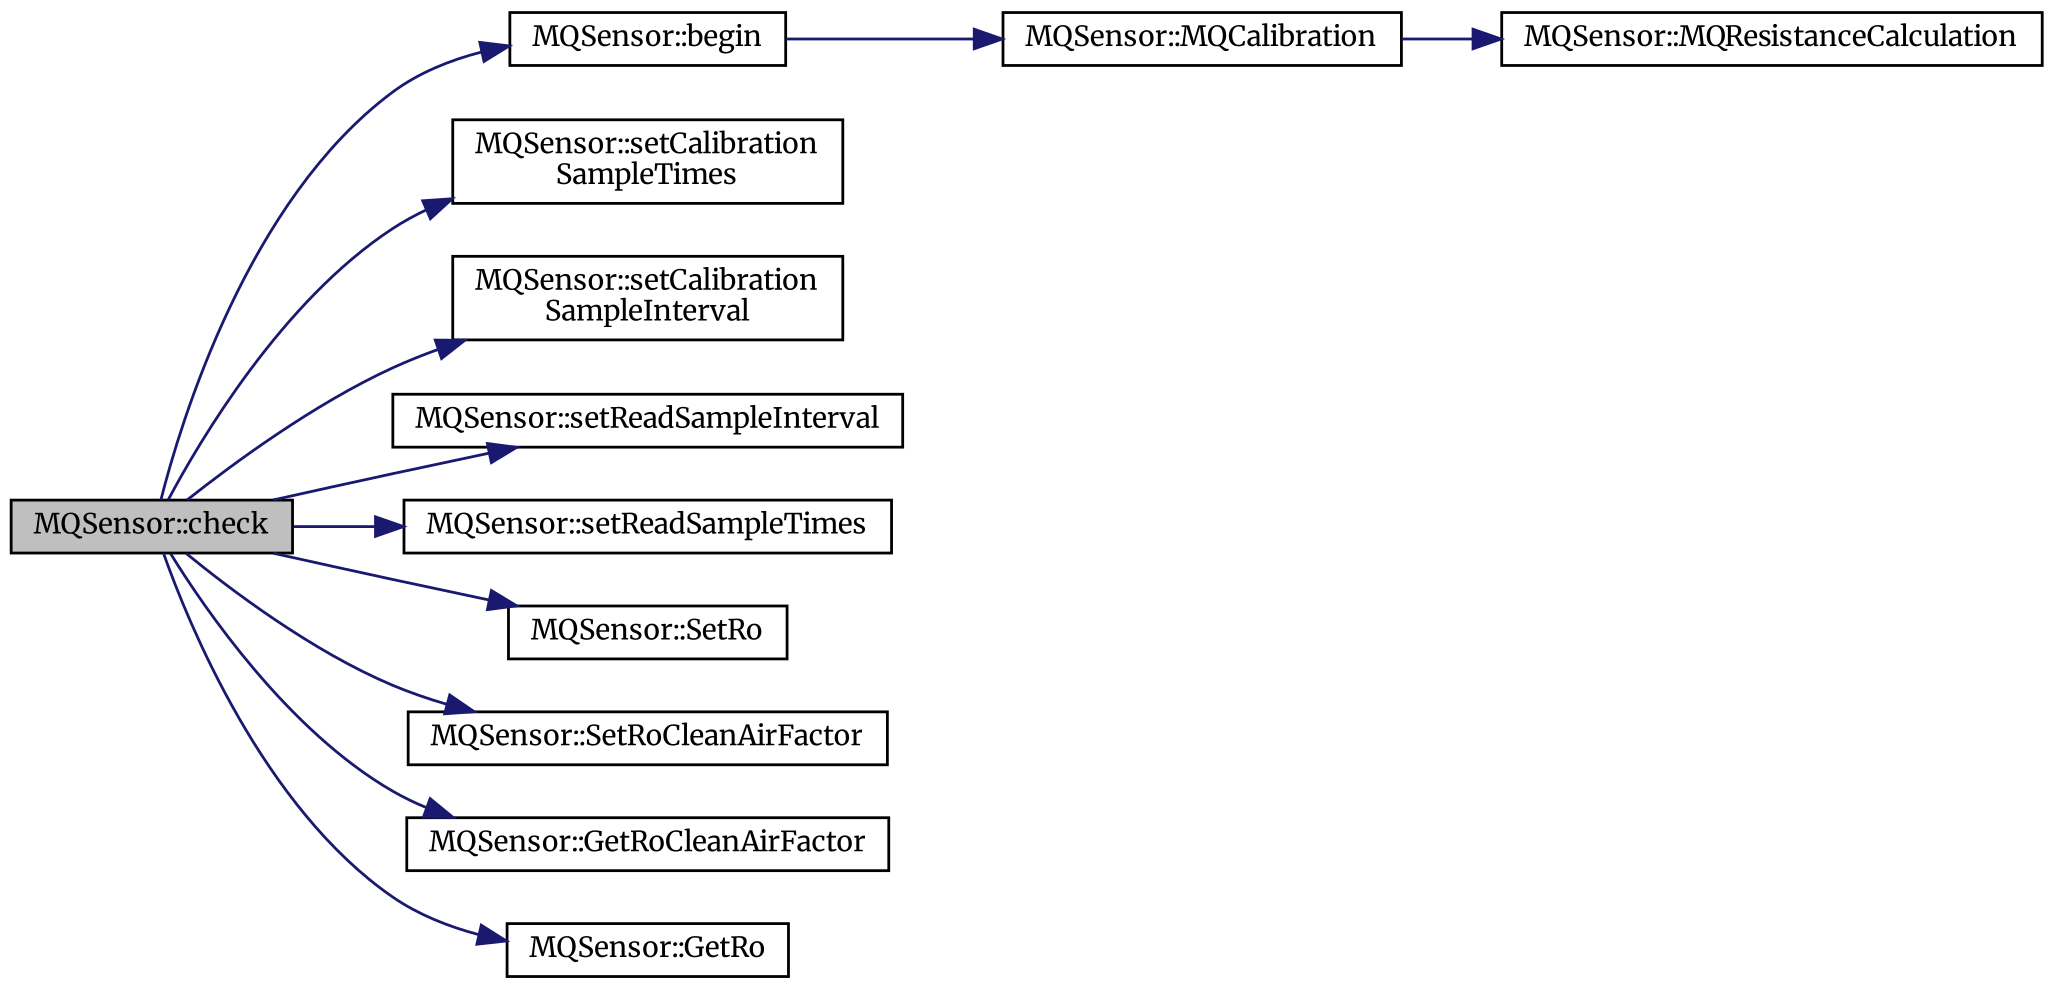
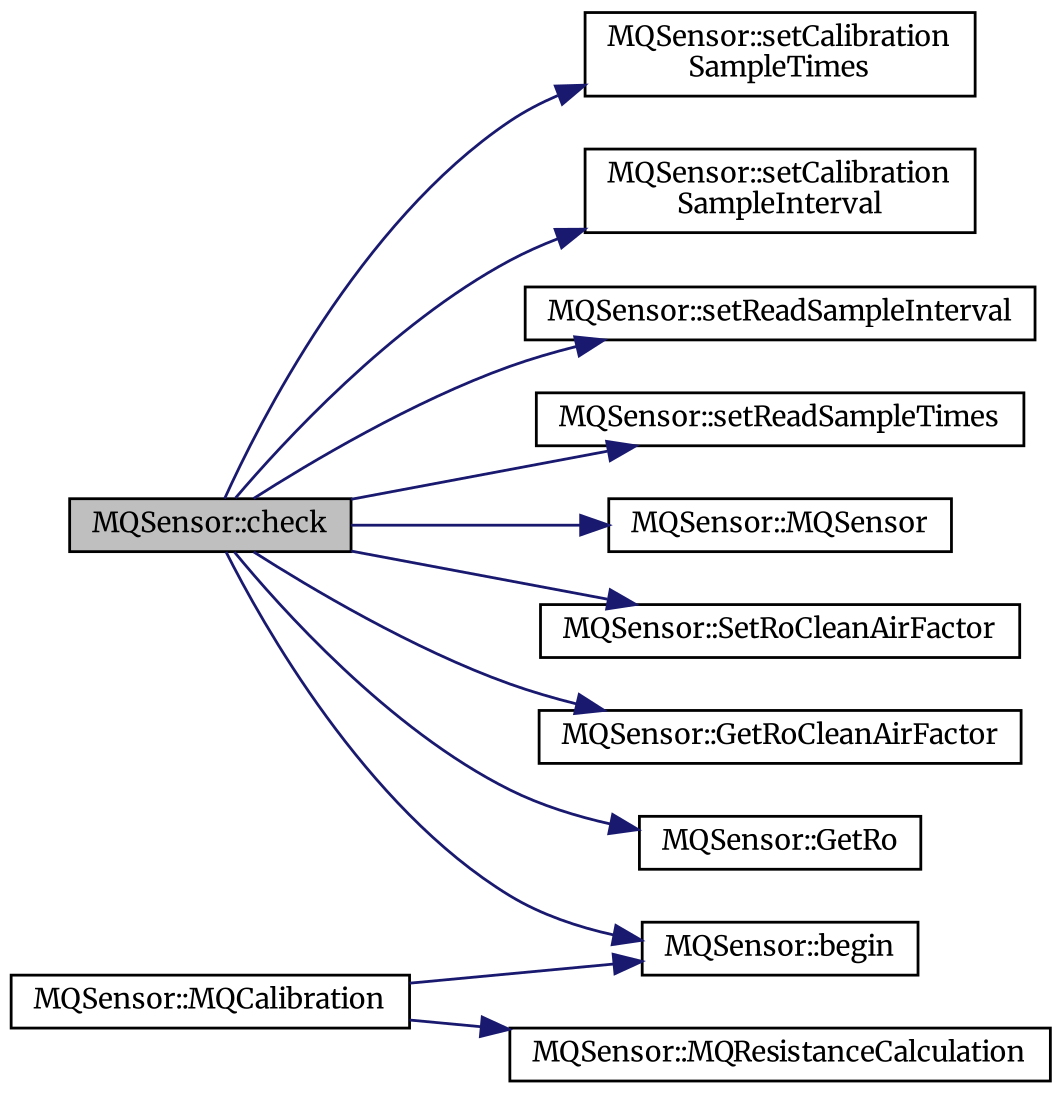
edge "MQSensor::begin" -> "MQSensor::MQCalibration": reversed
node "MQSensor::SetRo": label "MQSensor::SetRo" -> "MQSensor::MQSensor"
